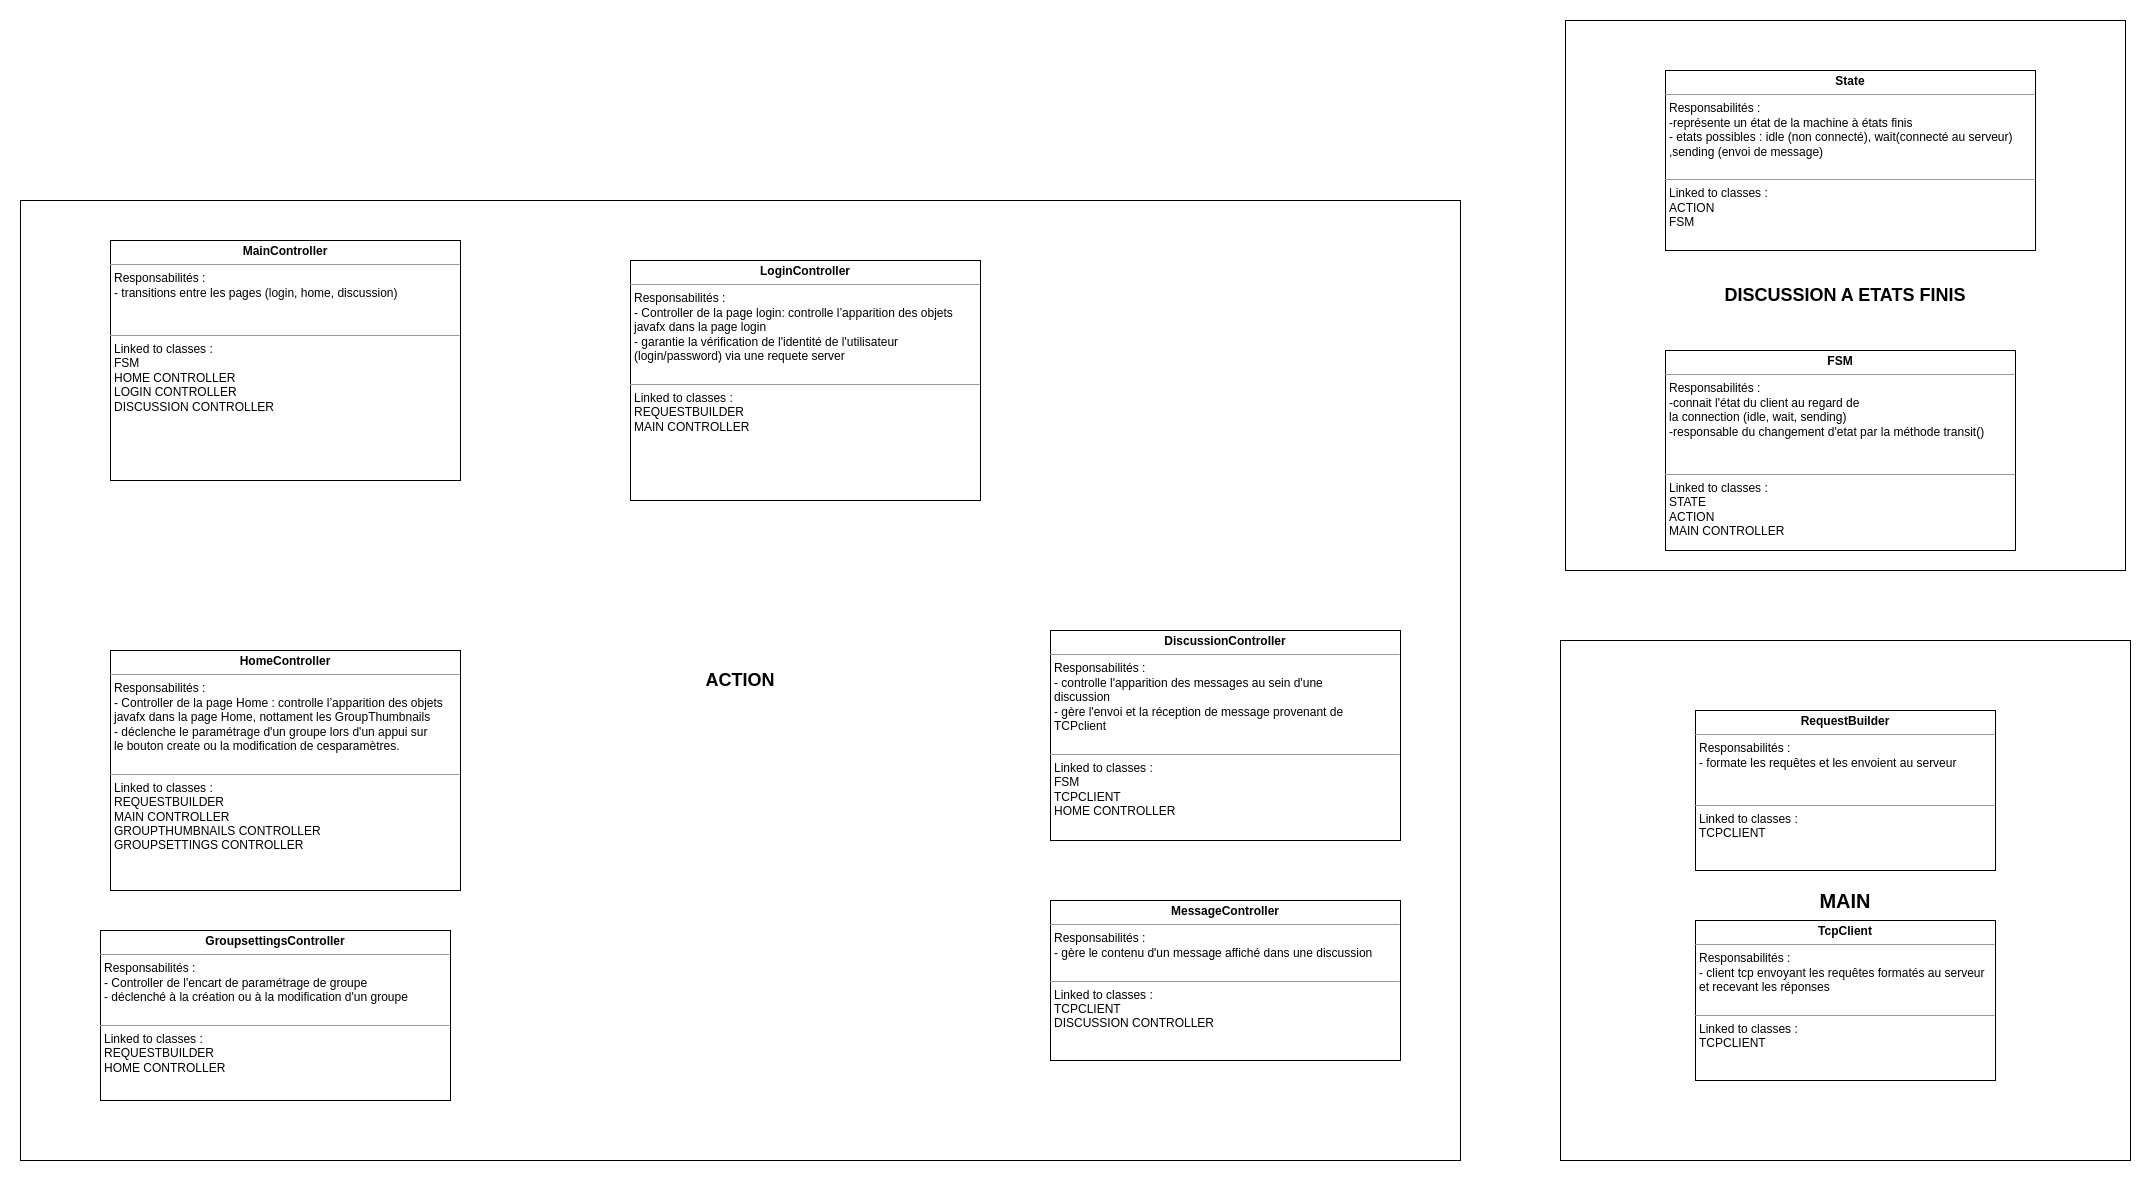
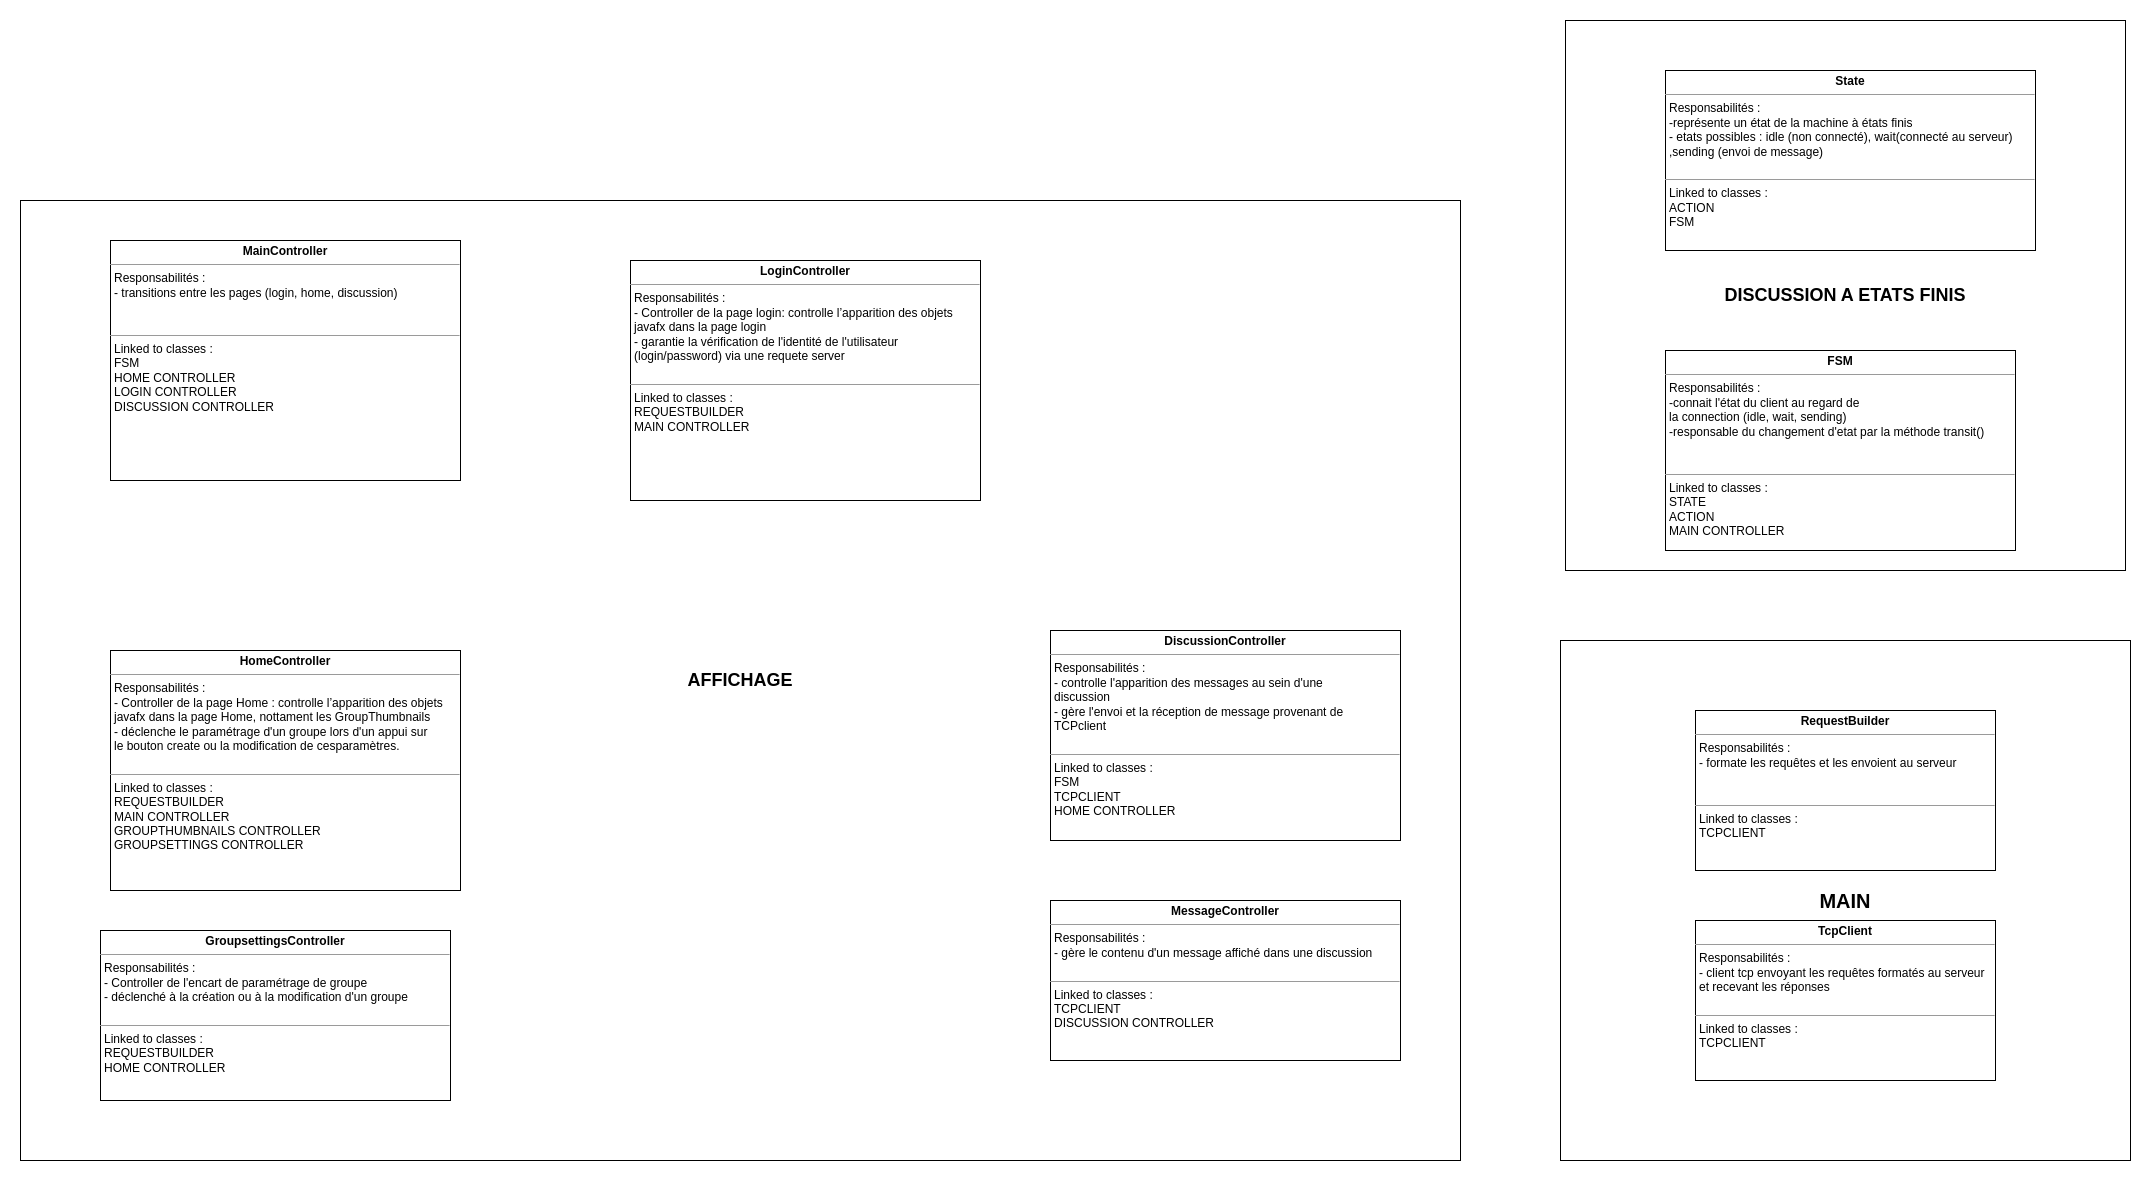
node "ACTION": label "ACTION" -> "AFFICHAGE"
